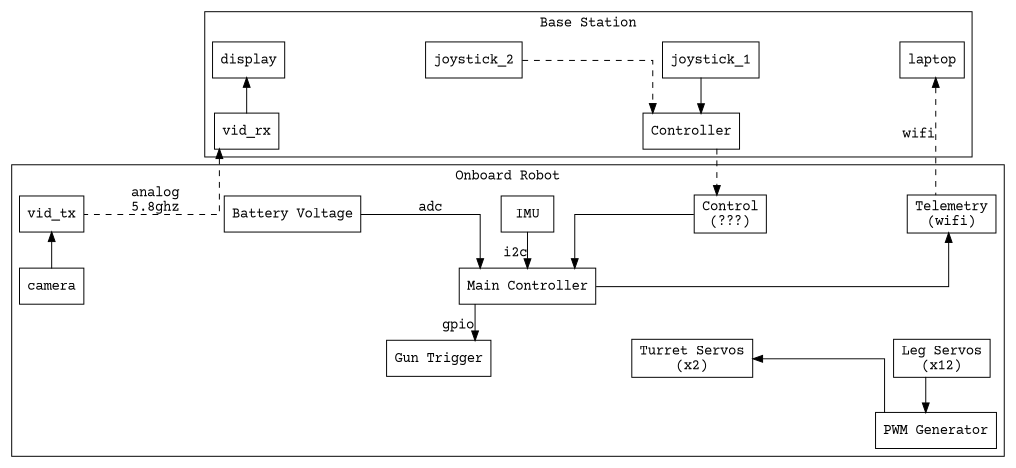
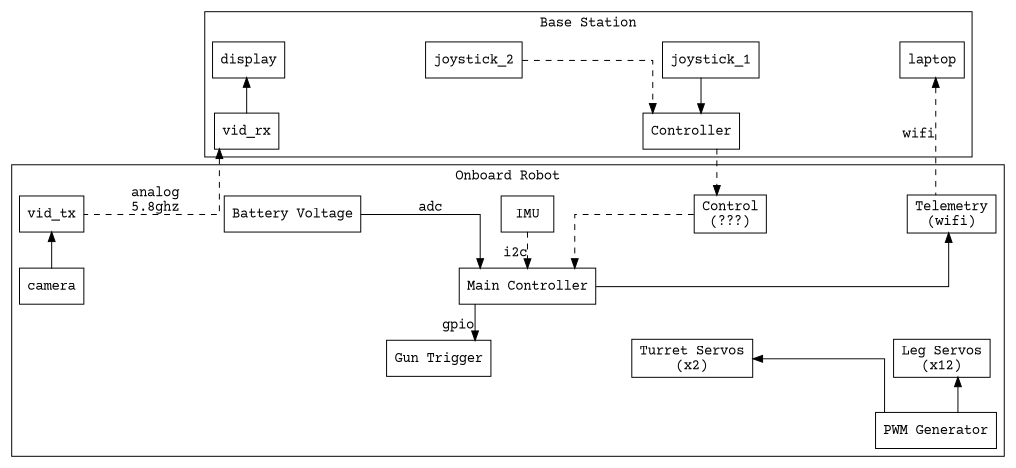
edge "Control (???)" -> "Main Controller": style solid -> dashed
edge "IMU" -> "Main Controller": style solid -> dashed
edge "Leg Servos (x12)" -> "PWM Generator": reversed
